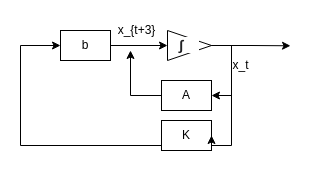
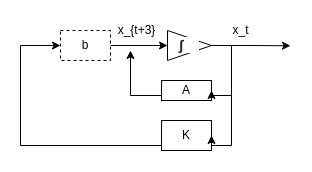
node "b": style solid -> dashed
node "x_t": moved (241, 66) -> (241, 31)
node "A": size 50x30 -> 50x20
